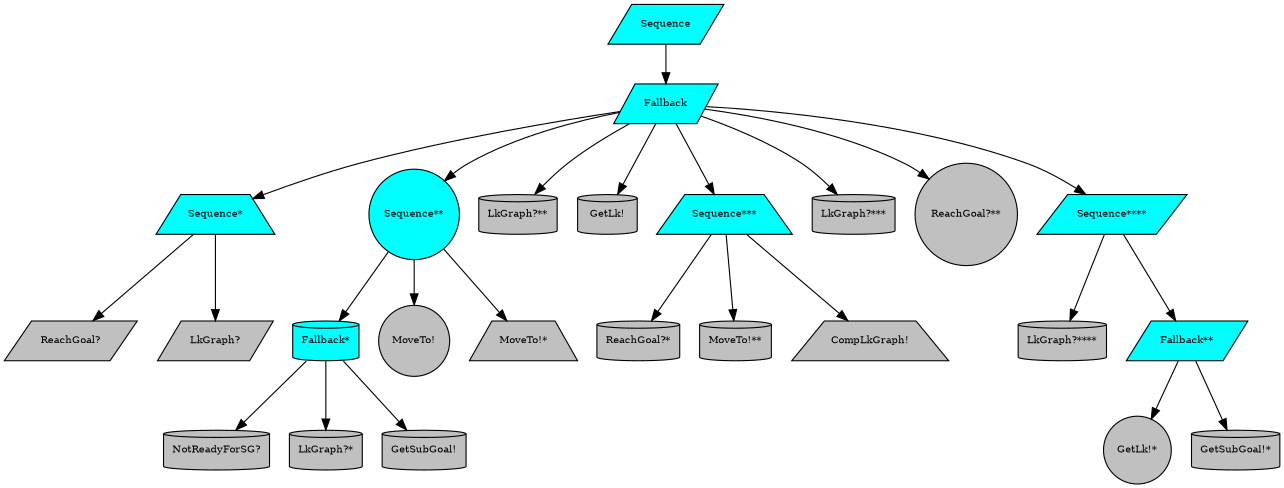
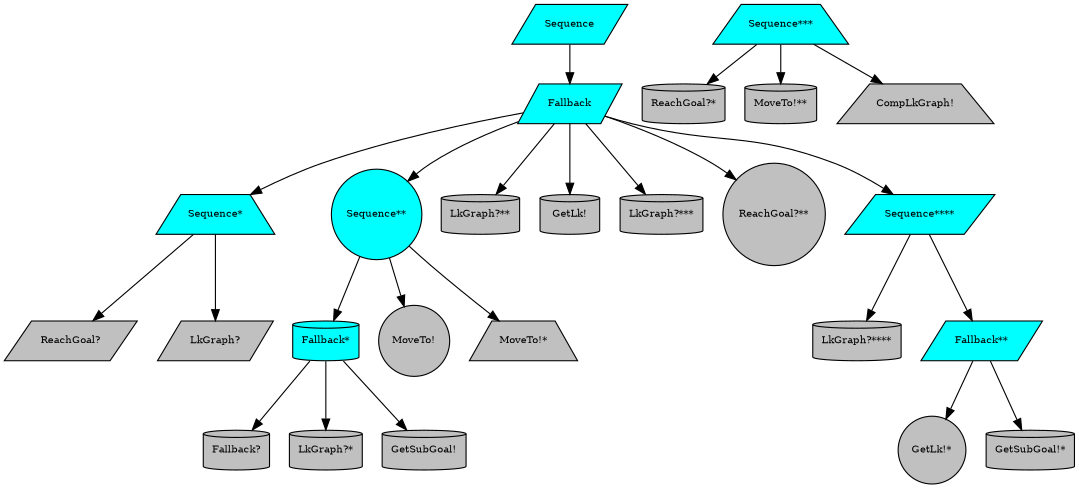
edge "Fallback" -> "Sequence***": removed
node "NotReadyForSG?": label "NotReadyForSG?" -> "Fallback?"
